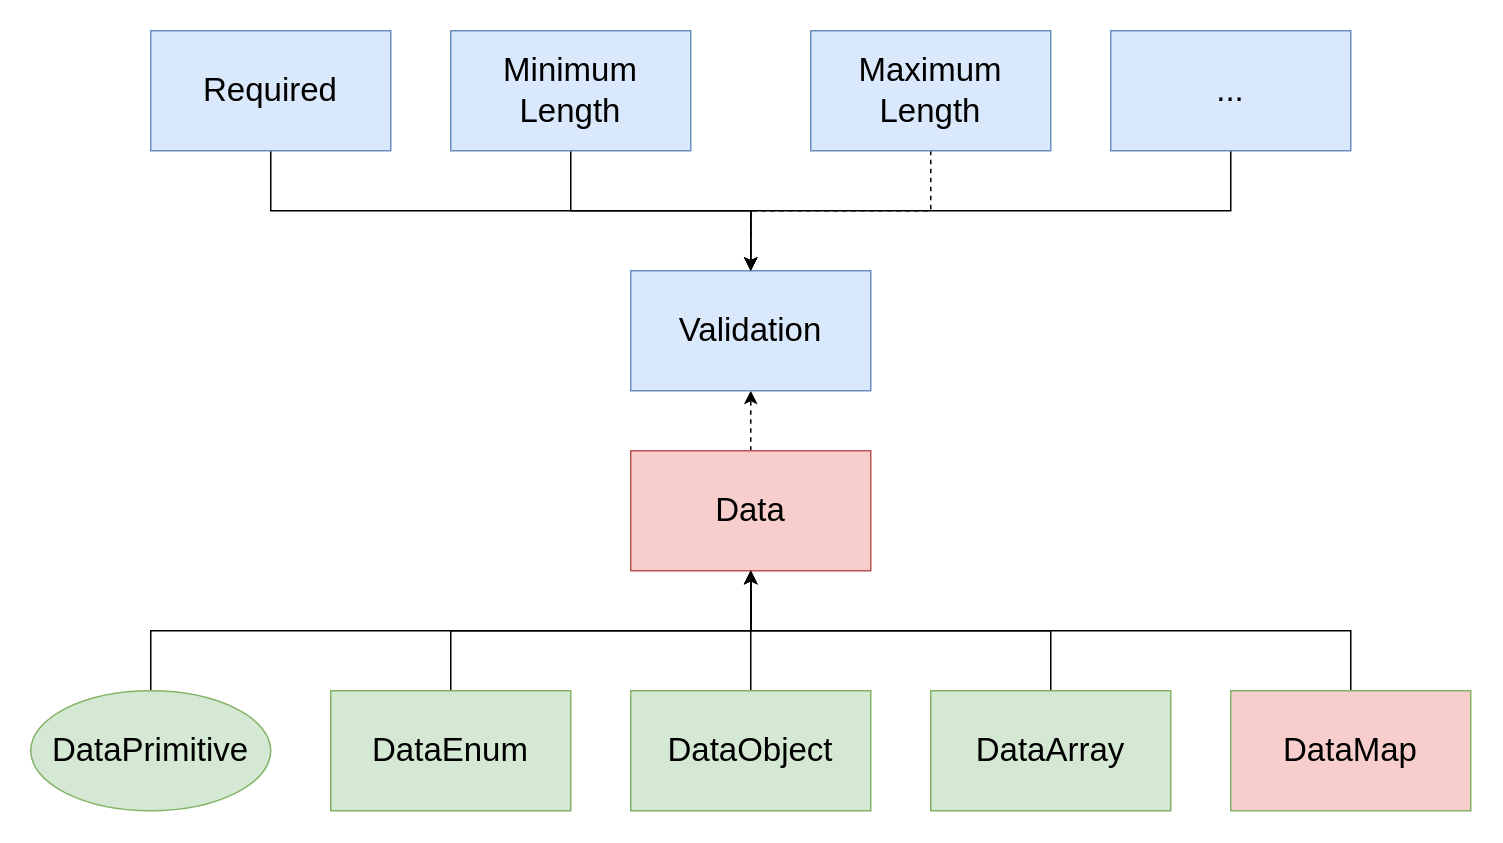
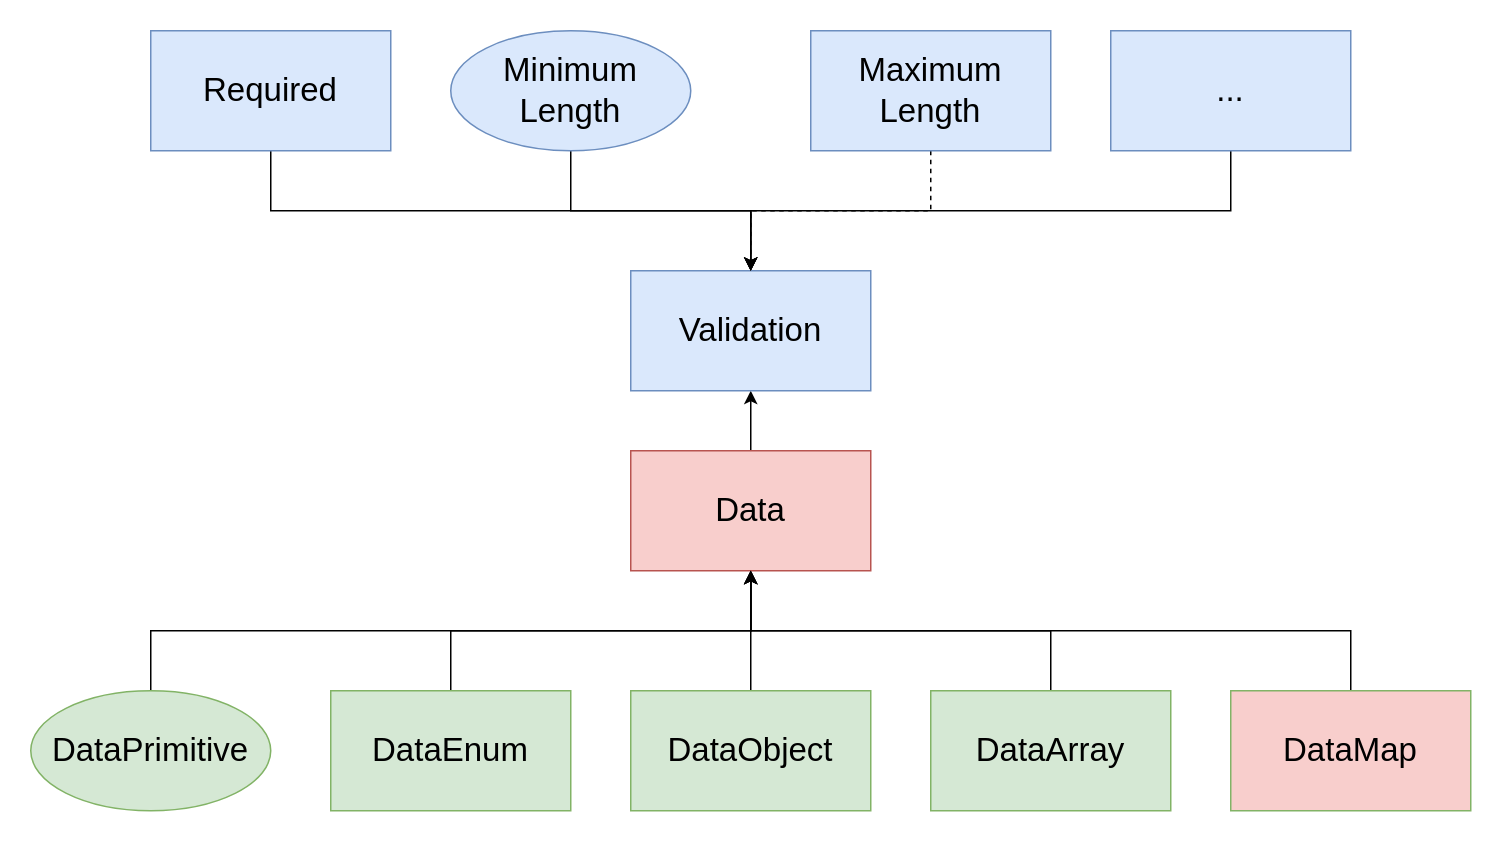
node "Minimum Length": shape rectangle -> ellipse
edge "Data" -> "Validation": style dashed -> solid
